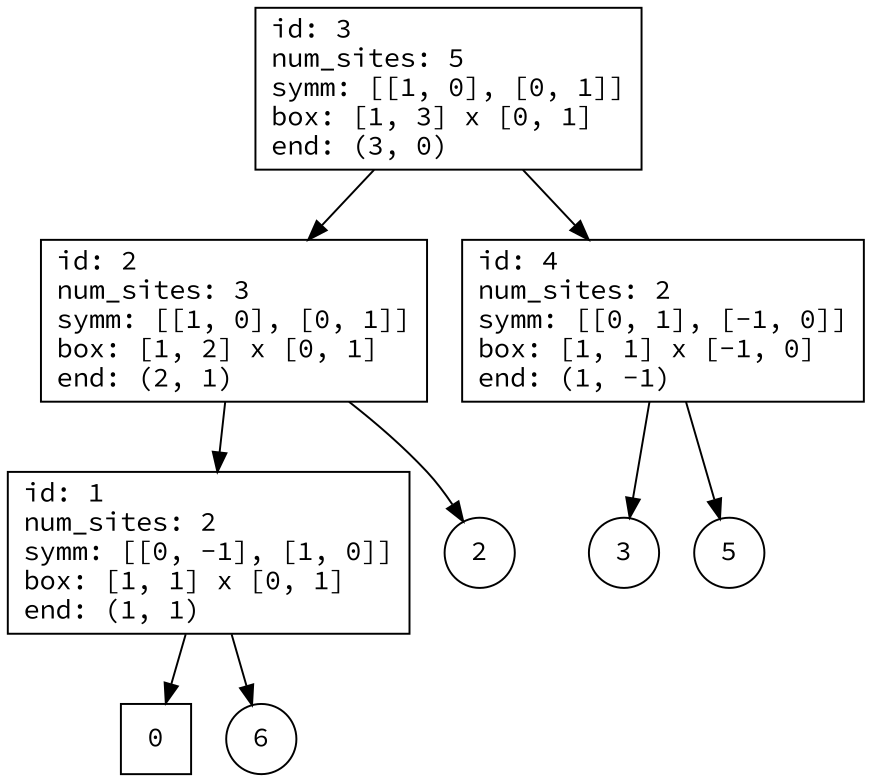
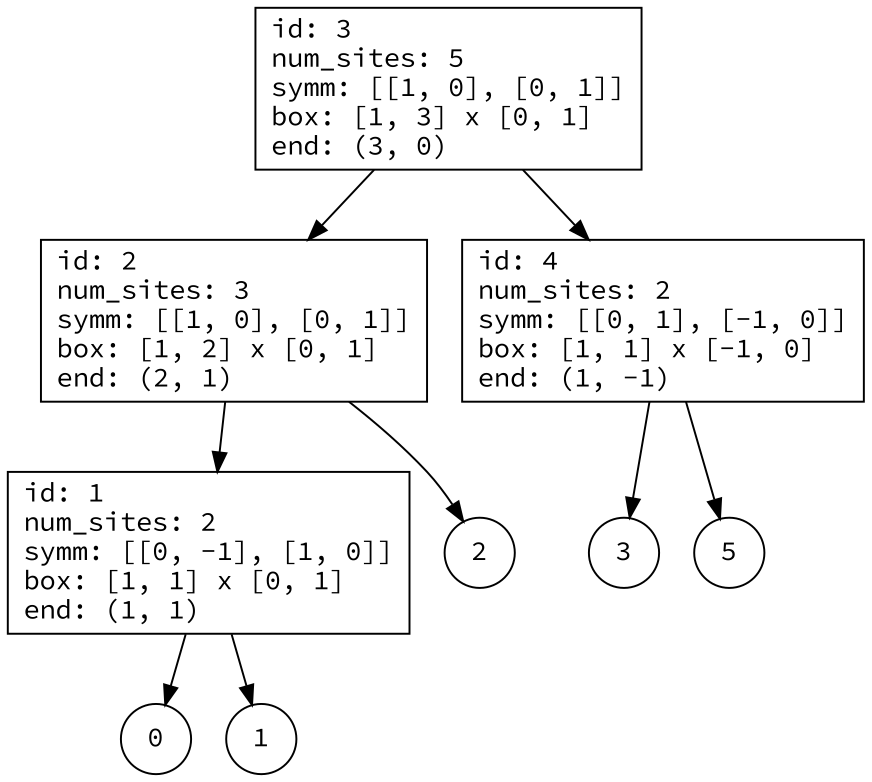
node "0": shape box -> circle
node "6": label "6" -> "1"
